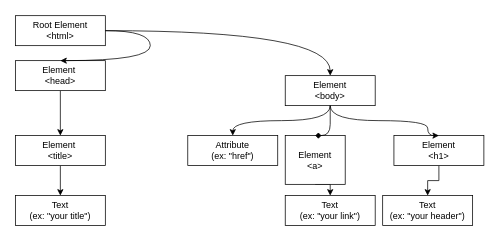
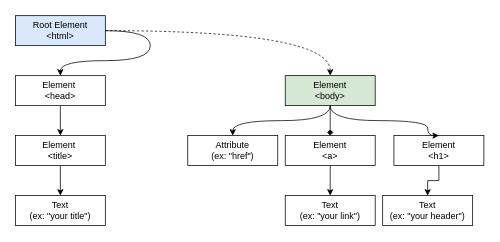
node "Root Element <html>": fillcolor #ffffff -> #dae8fc
edge "Root Element <html>" -> "Element <body>": style solid -> dashed
node "Element <head>": moved (60, 75) -> (60, 90)
node "Element <body>": fillcolor #ffffff -> #d5e8d4
node "Element <a>": size 60x49 -> 90x30
